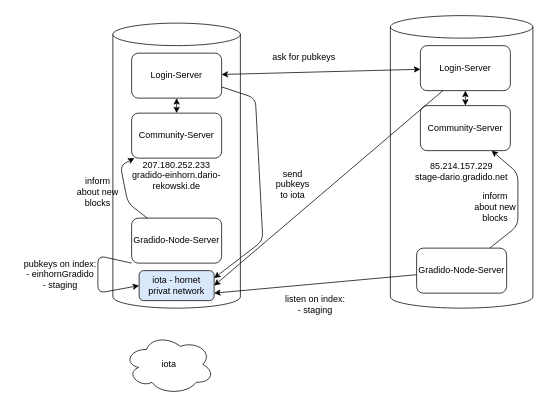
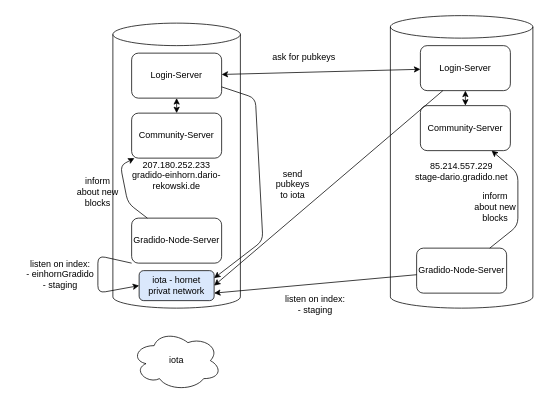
node "85.214.157.229 stage-dario.gradido.net": label "85.214.157.229 stage-dario.gradido.net" -> "85.214.557.229 stage-dario.gradido.net"
node "pubkeys on index: - einhornGradido - staging": label "pubkeys on index: - einhornGradido - staging" -> "listen on index: - einhornGradido - staging"
node "iota": moved (169, 364) -> (177, 360)
